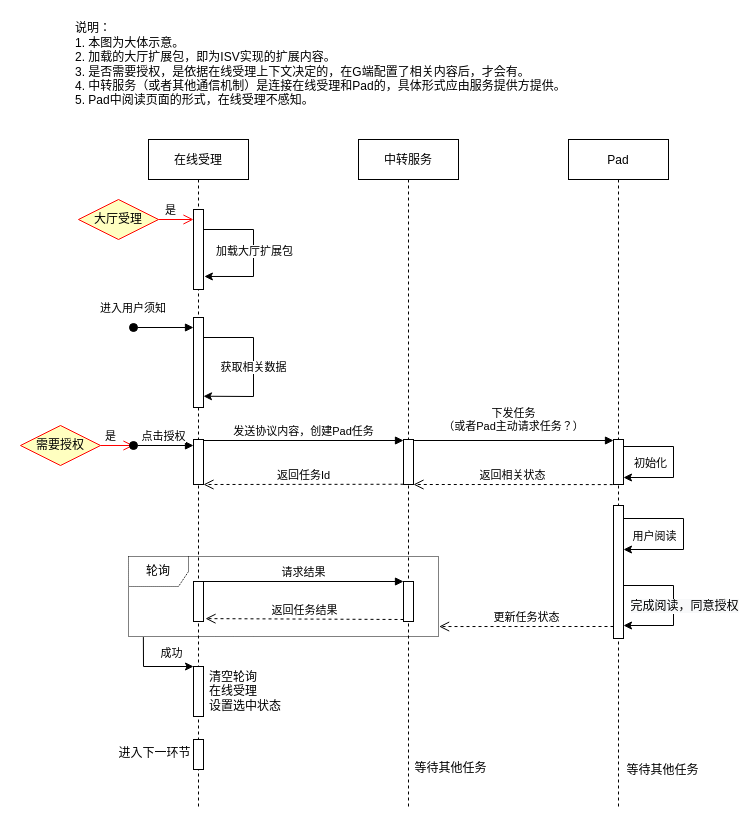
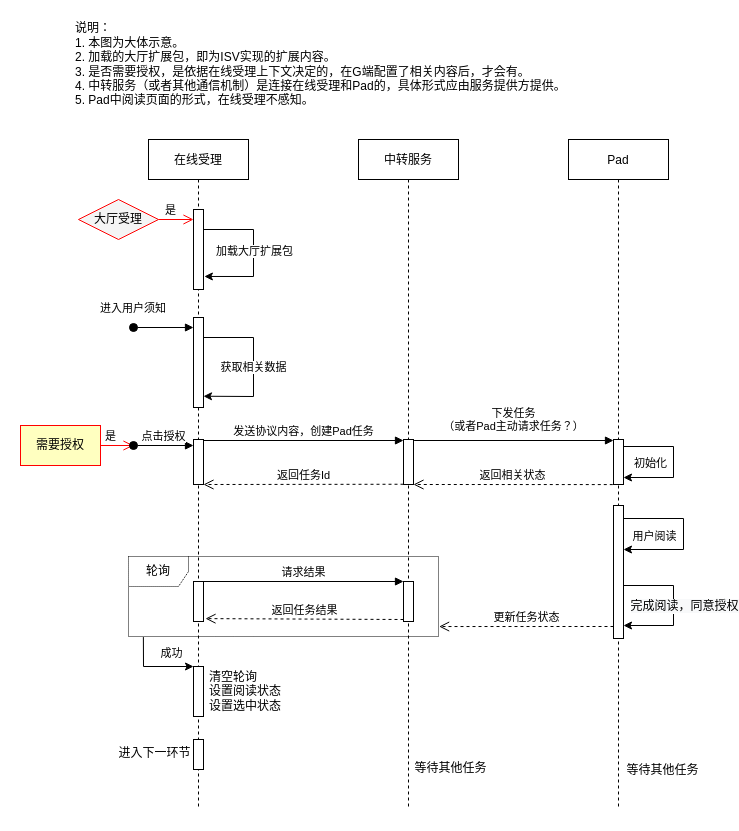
node "大厅受理": fillcolor #ffffc0 -> #f5f5f5
node "需要授权": shape diamond -> rectangle
node "清空轮询 在线受理 设置选中状态": label "清空轮询 在线受理 设置选中状态" -> "清空轮询 设置阅读状态 设置选中状态"
